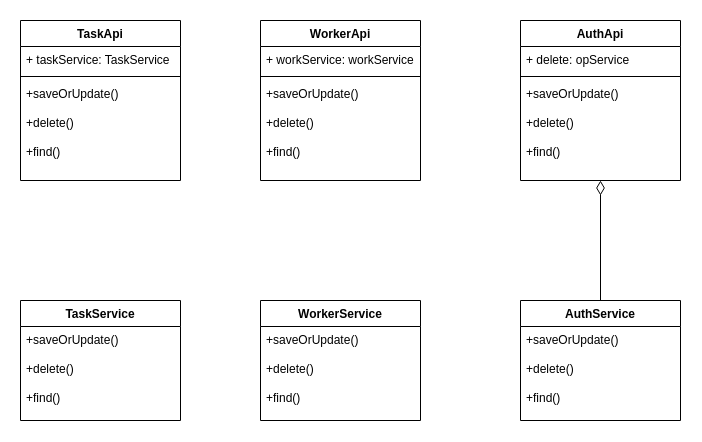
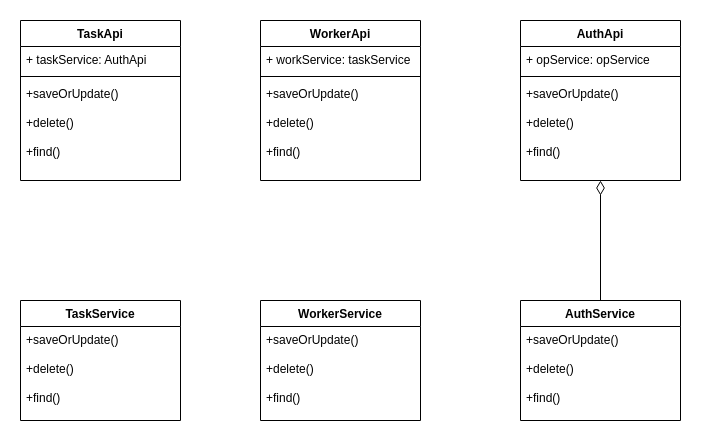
node "+ delete: opService": label "+ delete: opService" -> "+ opService: opService"
node "+ taskService: TaskService": label "+ taskService: TaskService" -> "+ taskService: AuthApi"
node "+ workService: workService": label "+ workService: workService" -> "+ workService: taskService"
